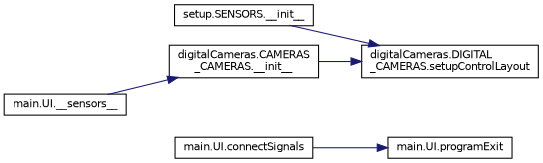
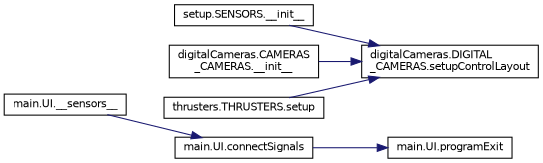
edge "main.UI.__sensors__" -> "digitalCameras.CAMERAS _CAMERAS.__init__": now "main.UI.__sensors__" -> "main.UI.connectSignals"
node "thrusters.THRUSTERS.setup": added
